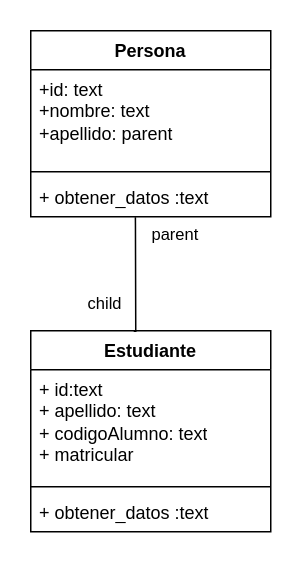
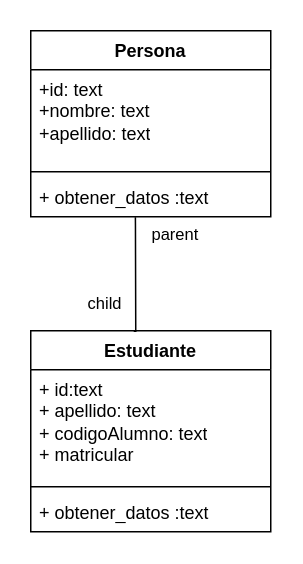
node "+id: text +nombre: text +apellido: parent": label "+id: text +nombre: text +apellido: parent" -> "+id: text +nombre: text +apellido: text"
